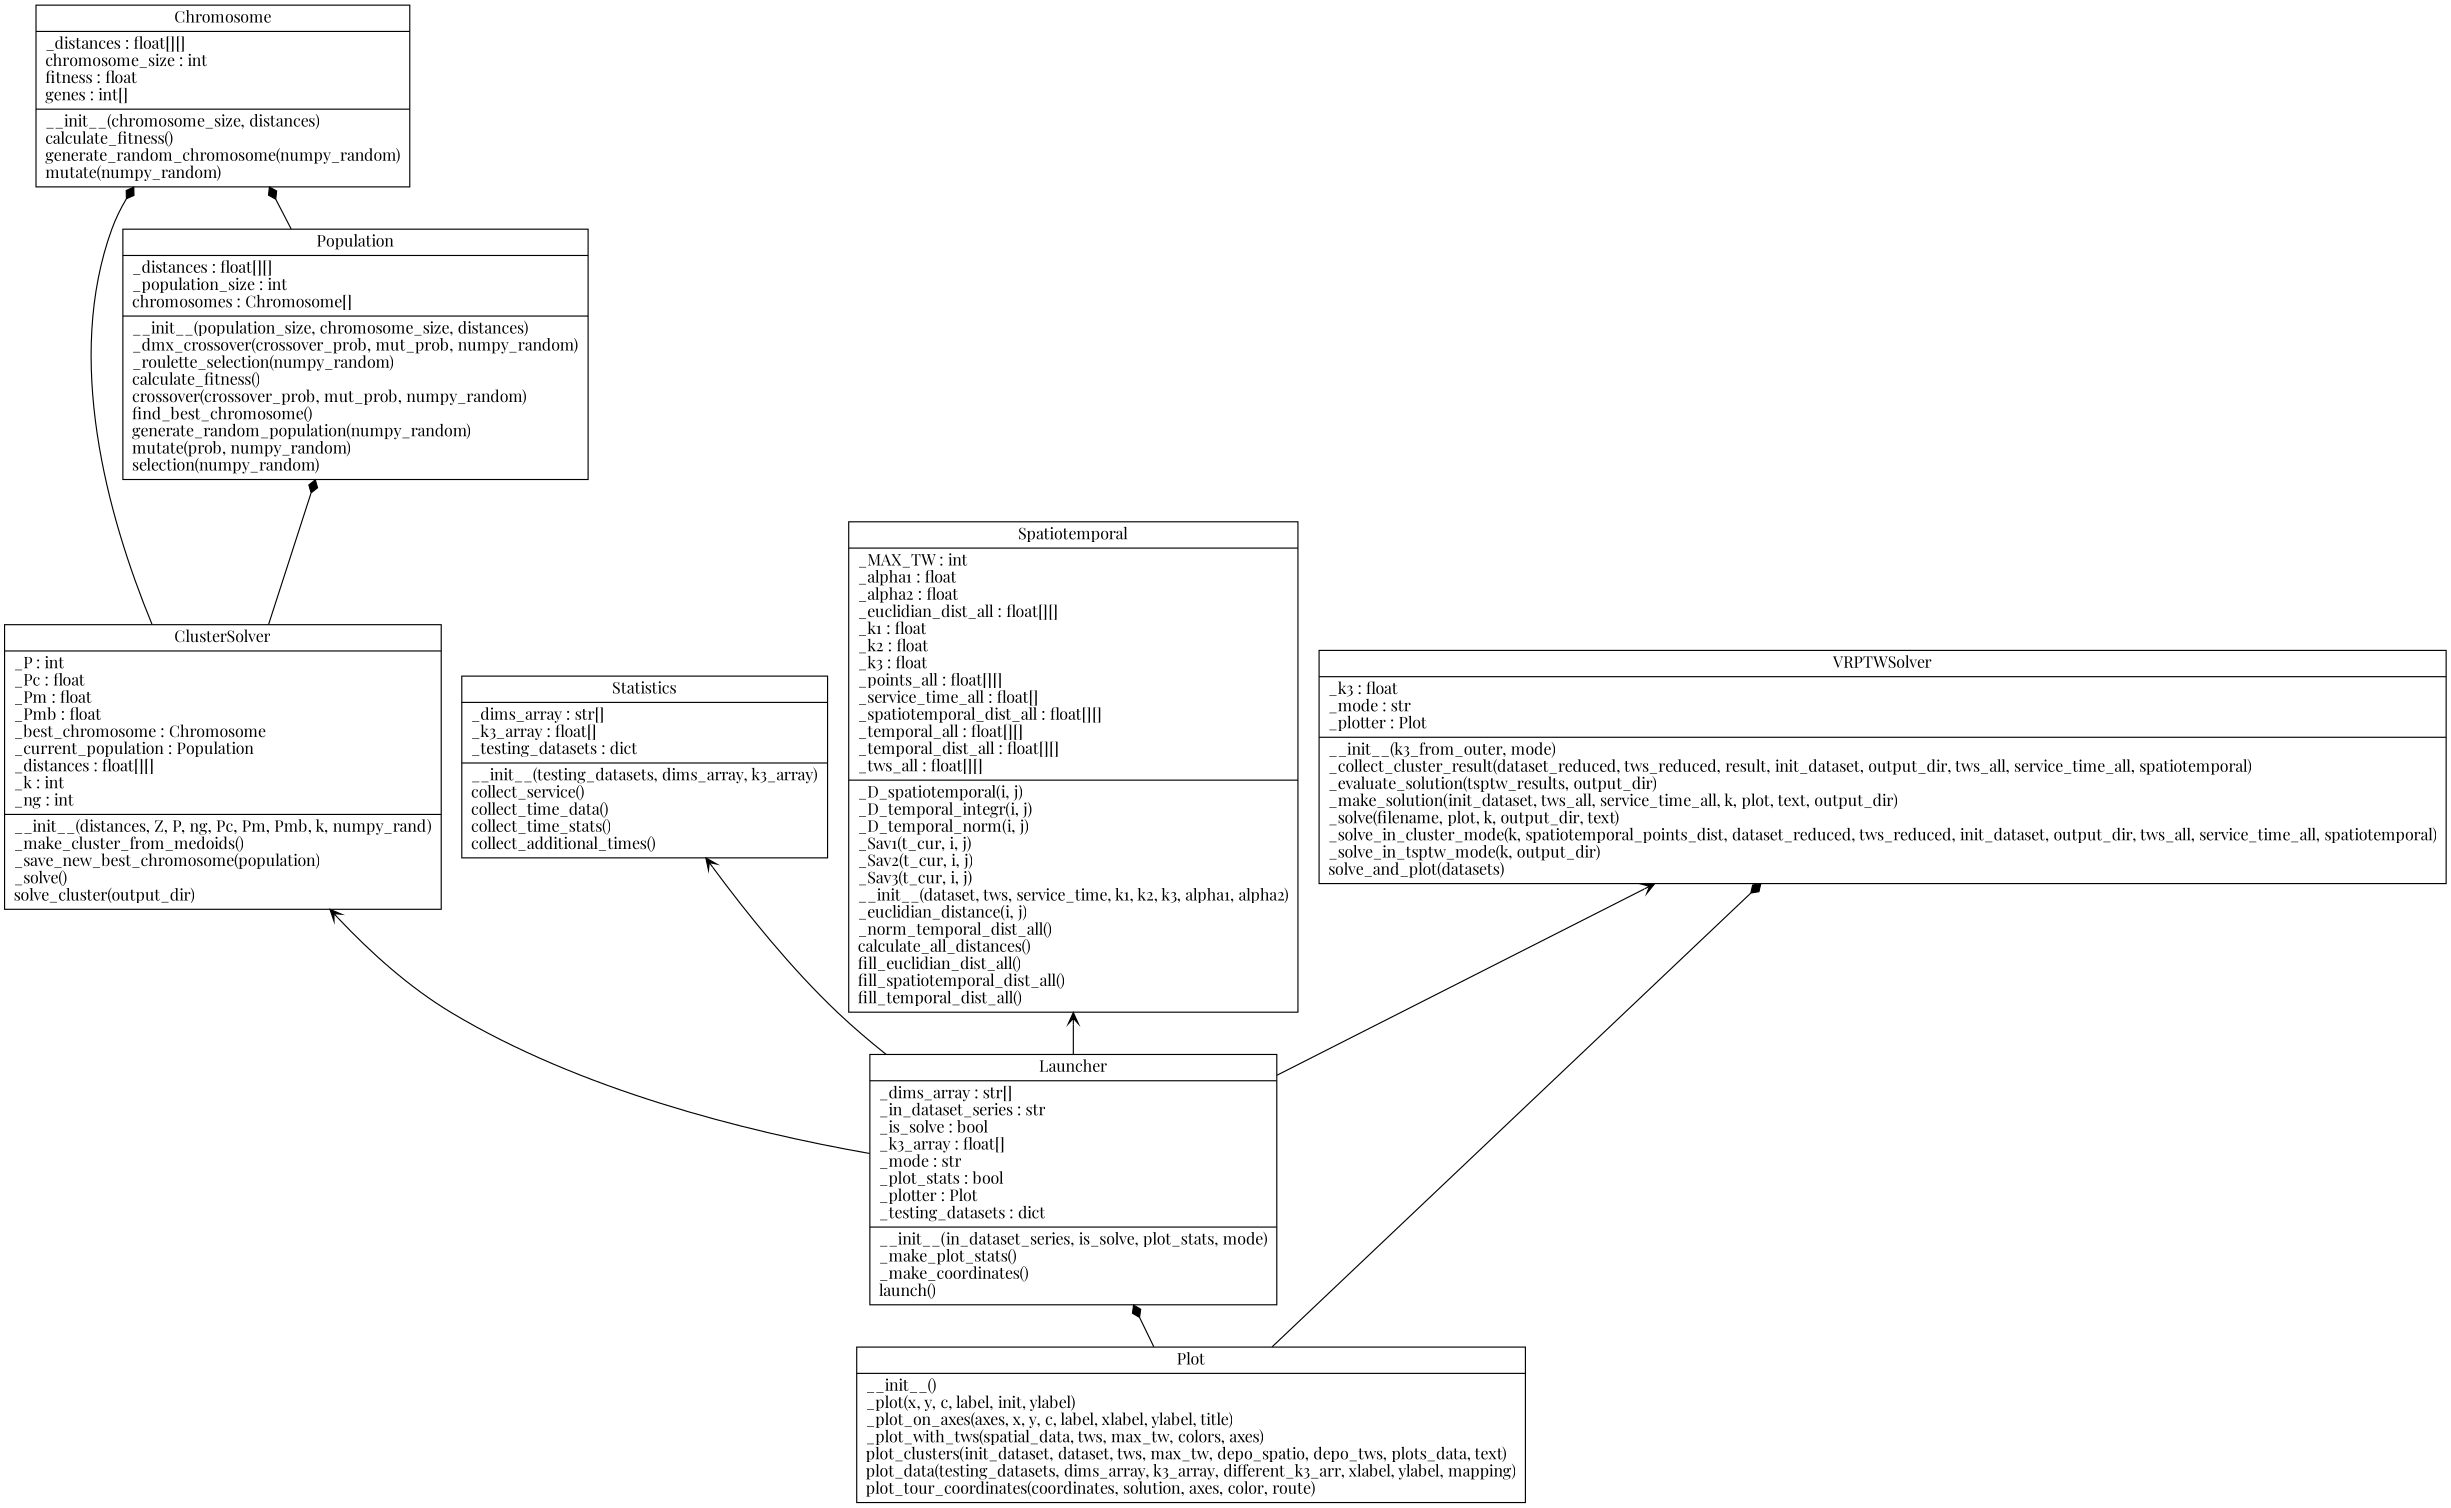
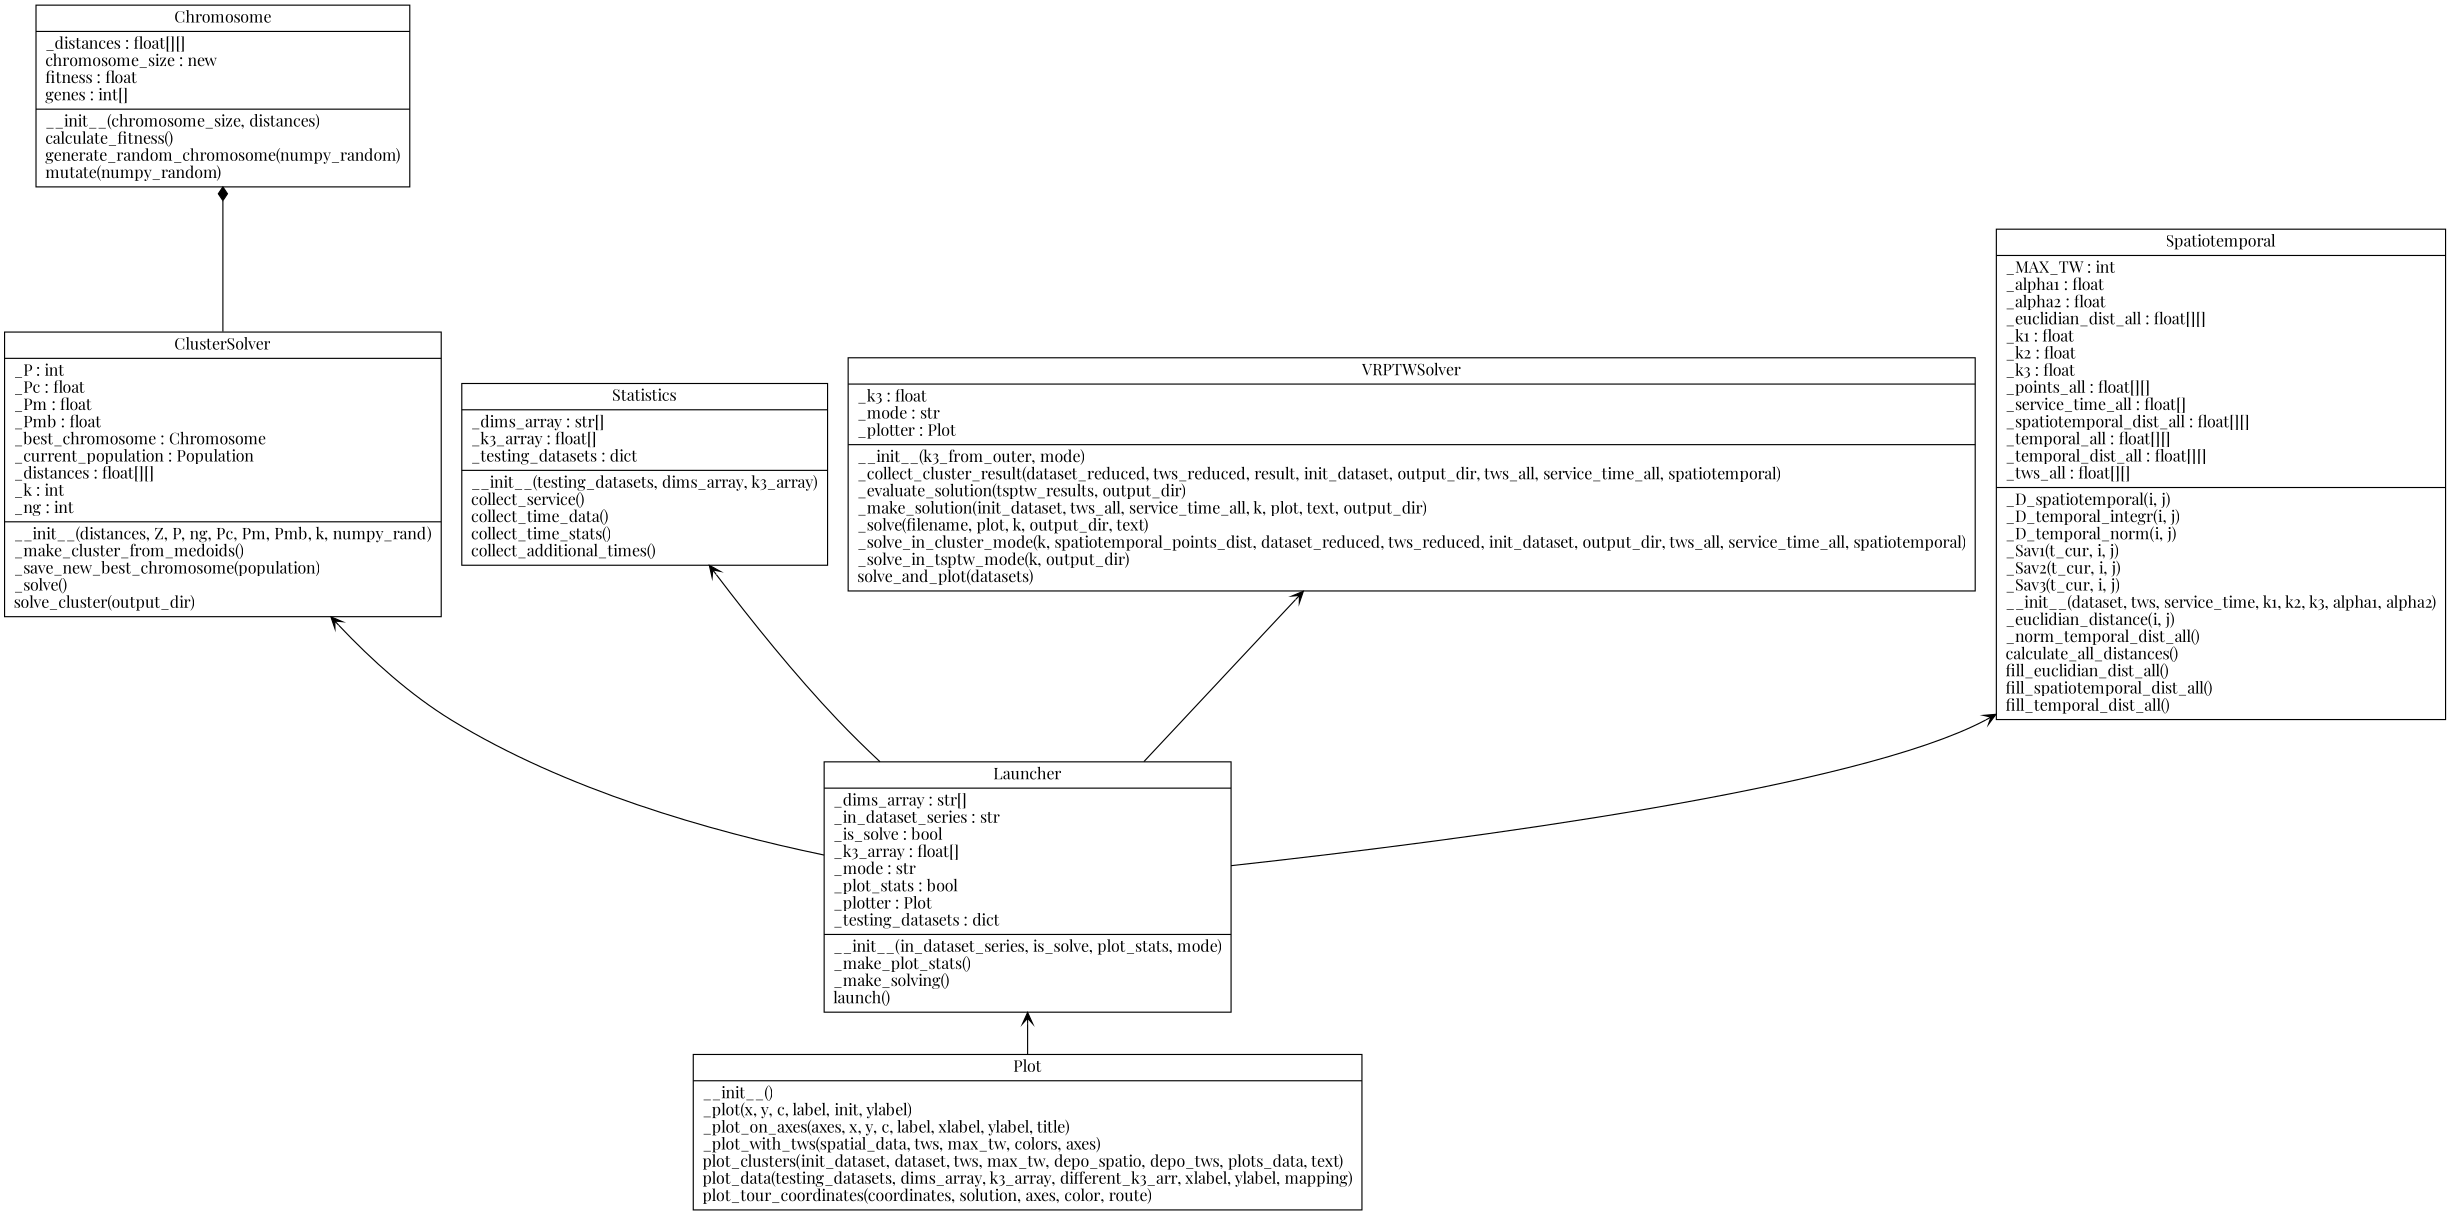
node "Chromosome": text "chromosome_size : int" -> "chromosome_size : new"
node "Population": removed
edge "Plot" -> "VRPTWSolver": removed
node "Launcher": text "_make_coordinates()" -> "_make_solving()"
edge "Plot" -> "Launcher": arrowhead diamond -> open
